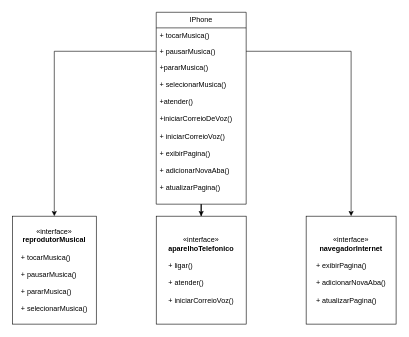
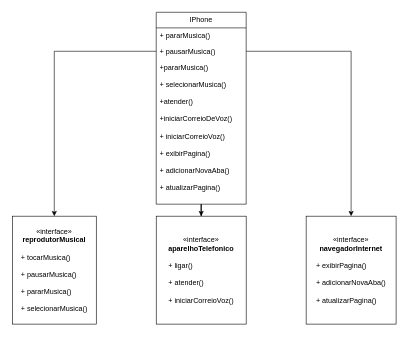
node "+ tocarMusica()": label "+ tocarMusica()" -> "+ pararMusica()"
